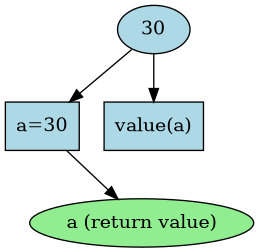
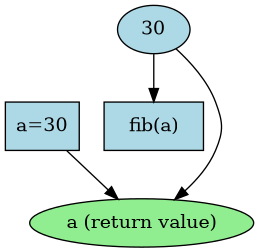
edge "30" -> "a=30": now "30" -> "a (return value)"
node "value(a)": label "value(a)" -> "fib(a)"
